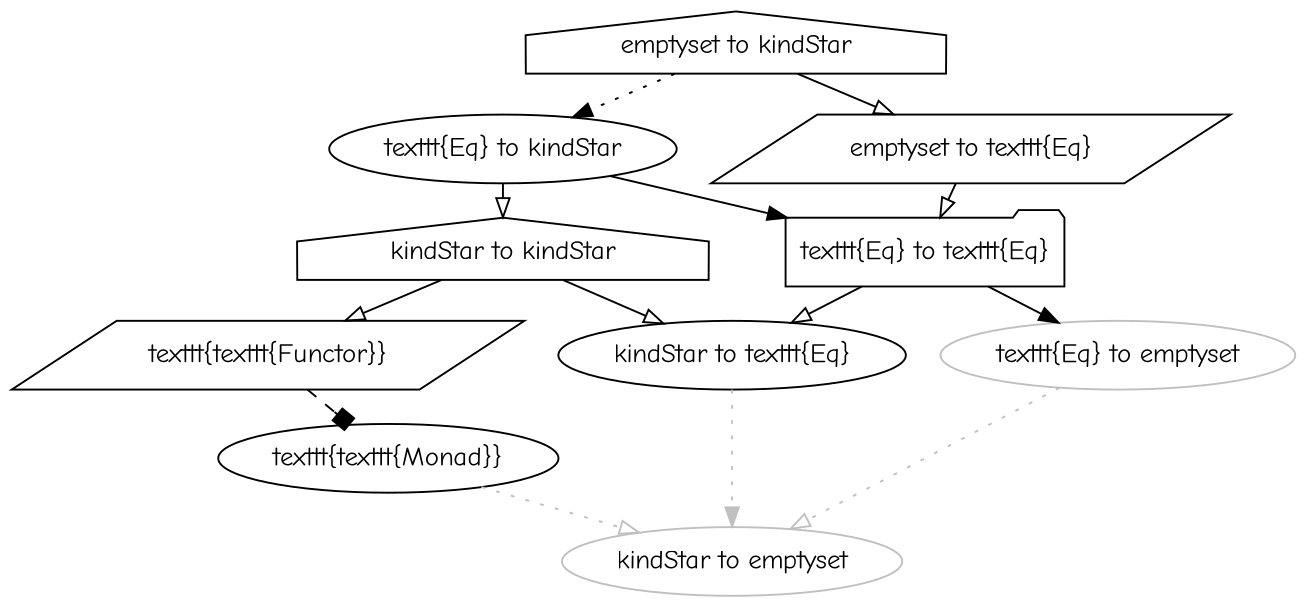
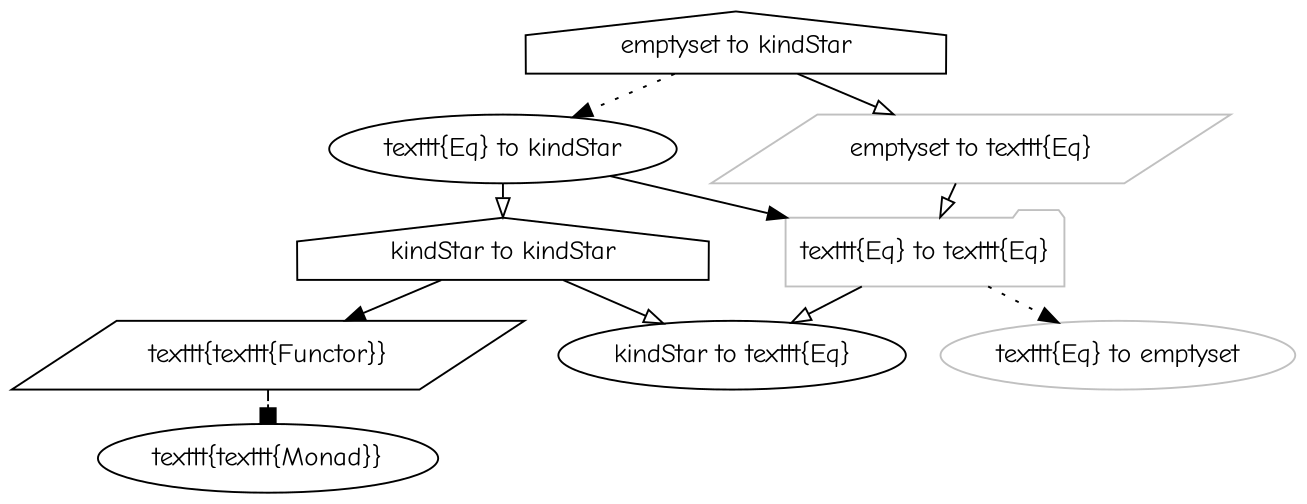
node "emptyset to texttt{Eq}": color black -> gray
node "texttt{Eq} to texttt{Eq}": color black -> gray
edge "kindStar to kindStar" -> "texttt{texttt{Functor}}": arrowhead onormal -> normal
edge "texttt{Eq} to texttt{Eq}" -> "texttt{Eq} to emptyset": style solid -> dotted
node "kindStar to emptyset": removed
